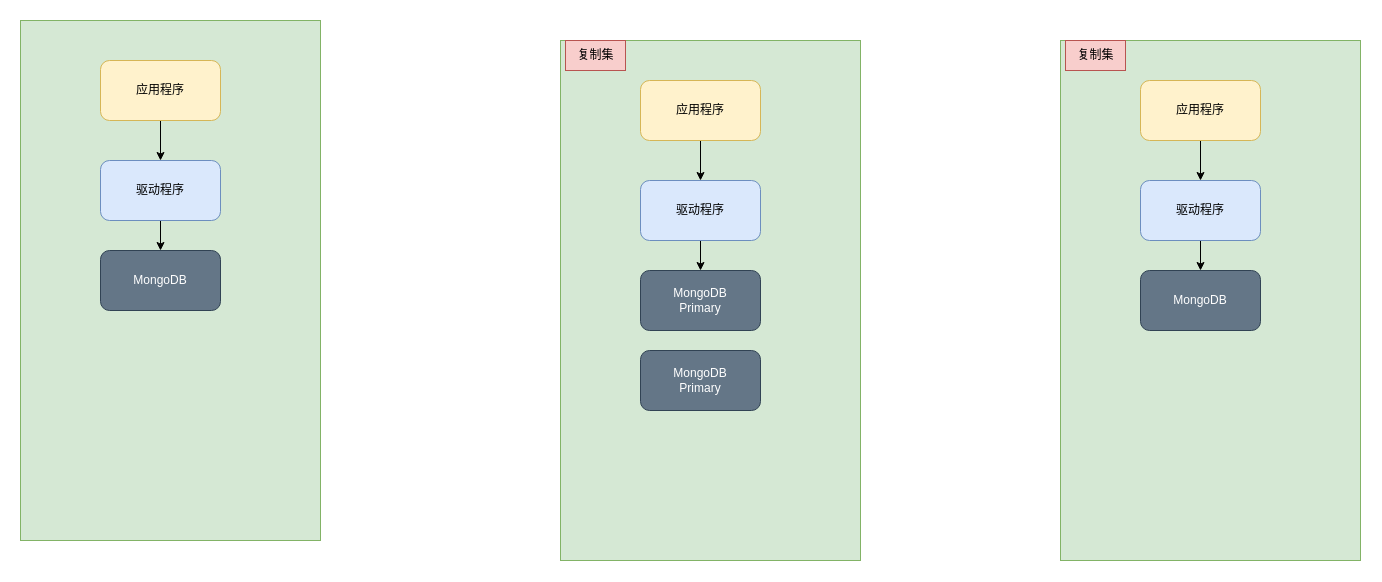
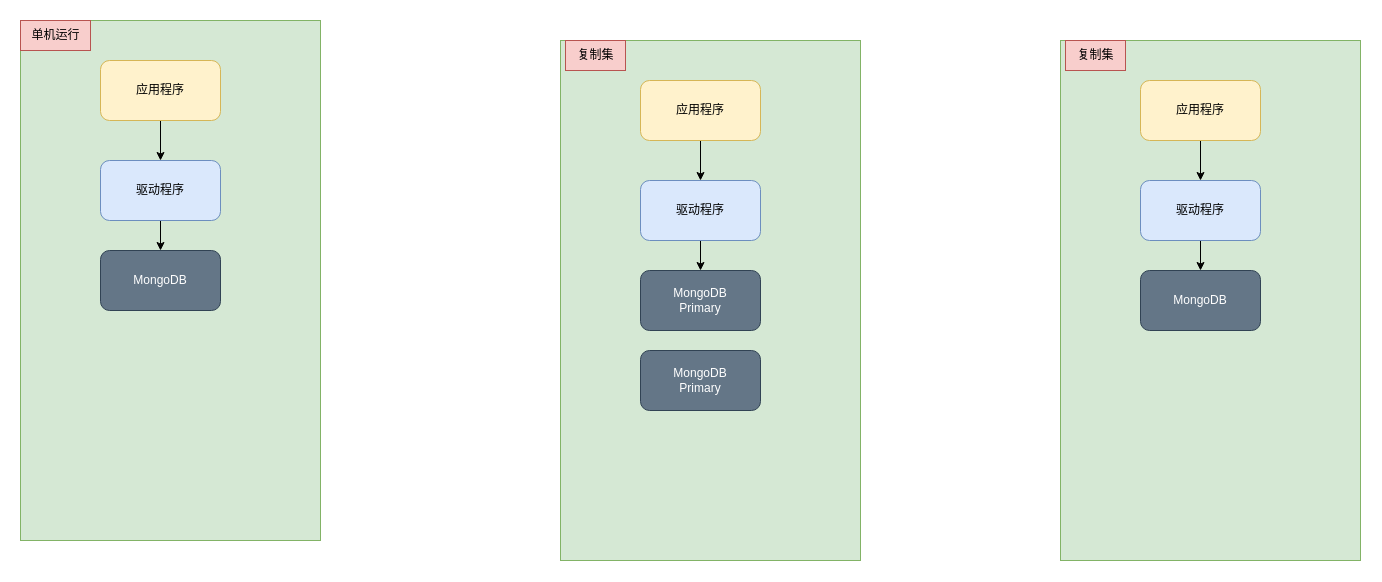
node "单机运行": added
